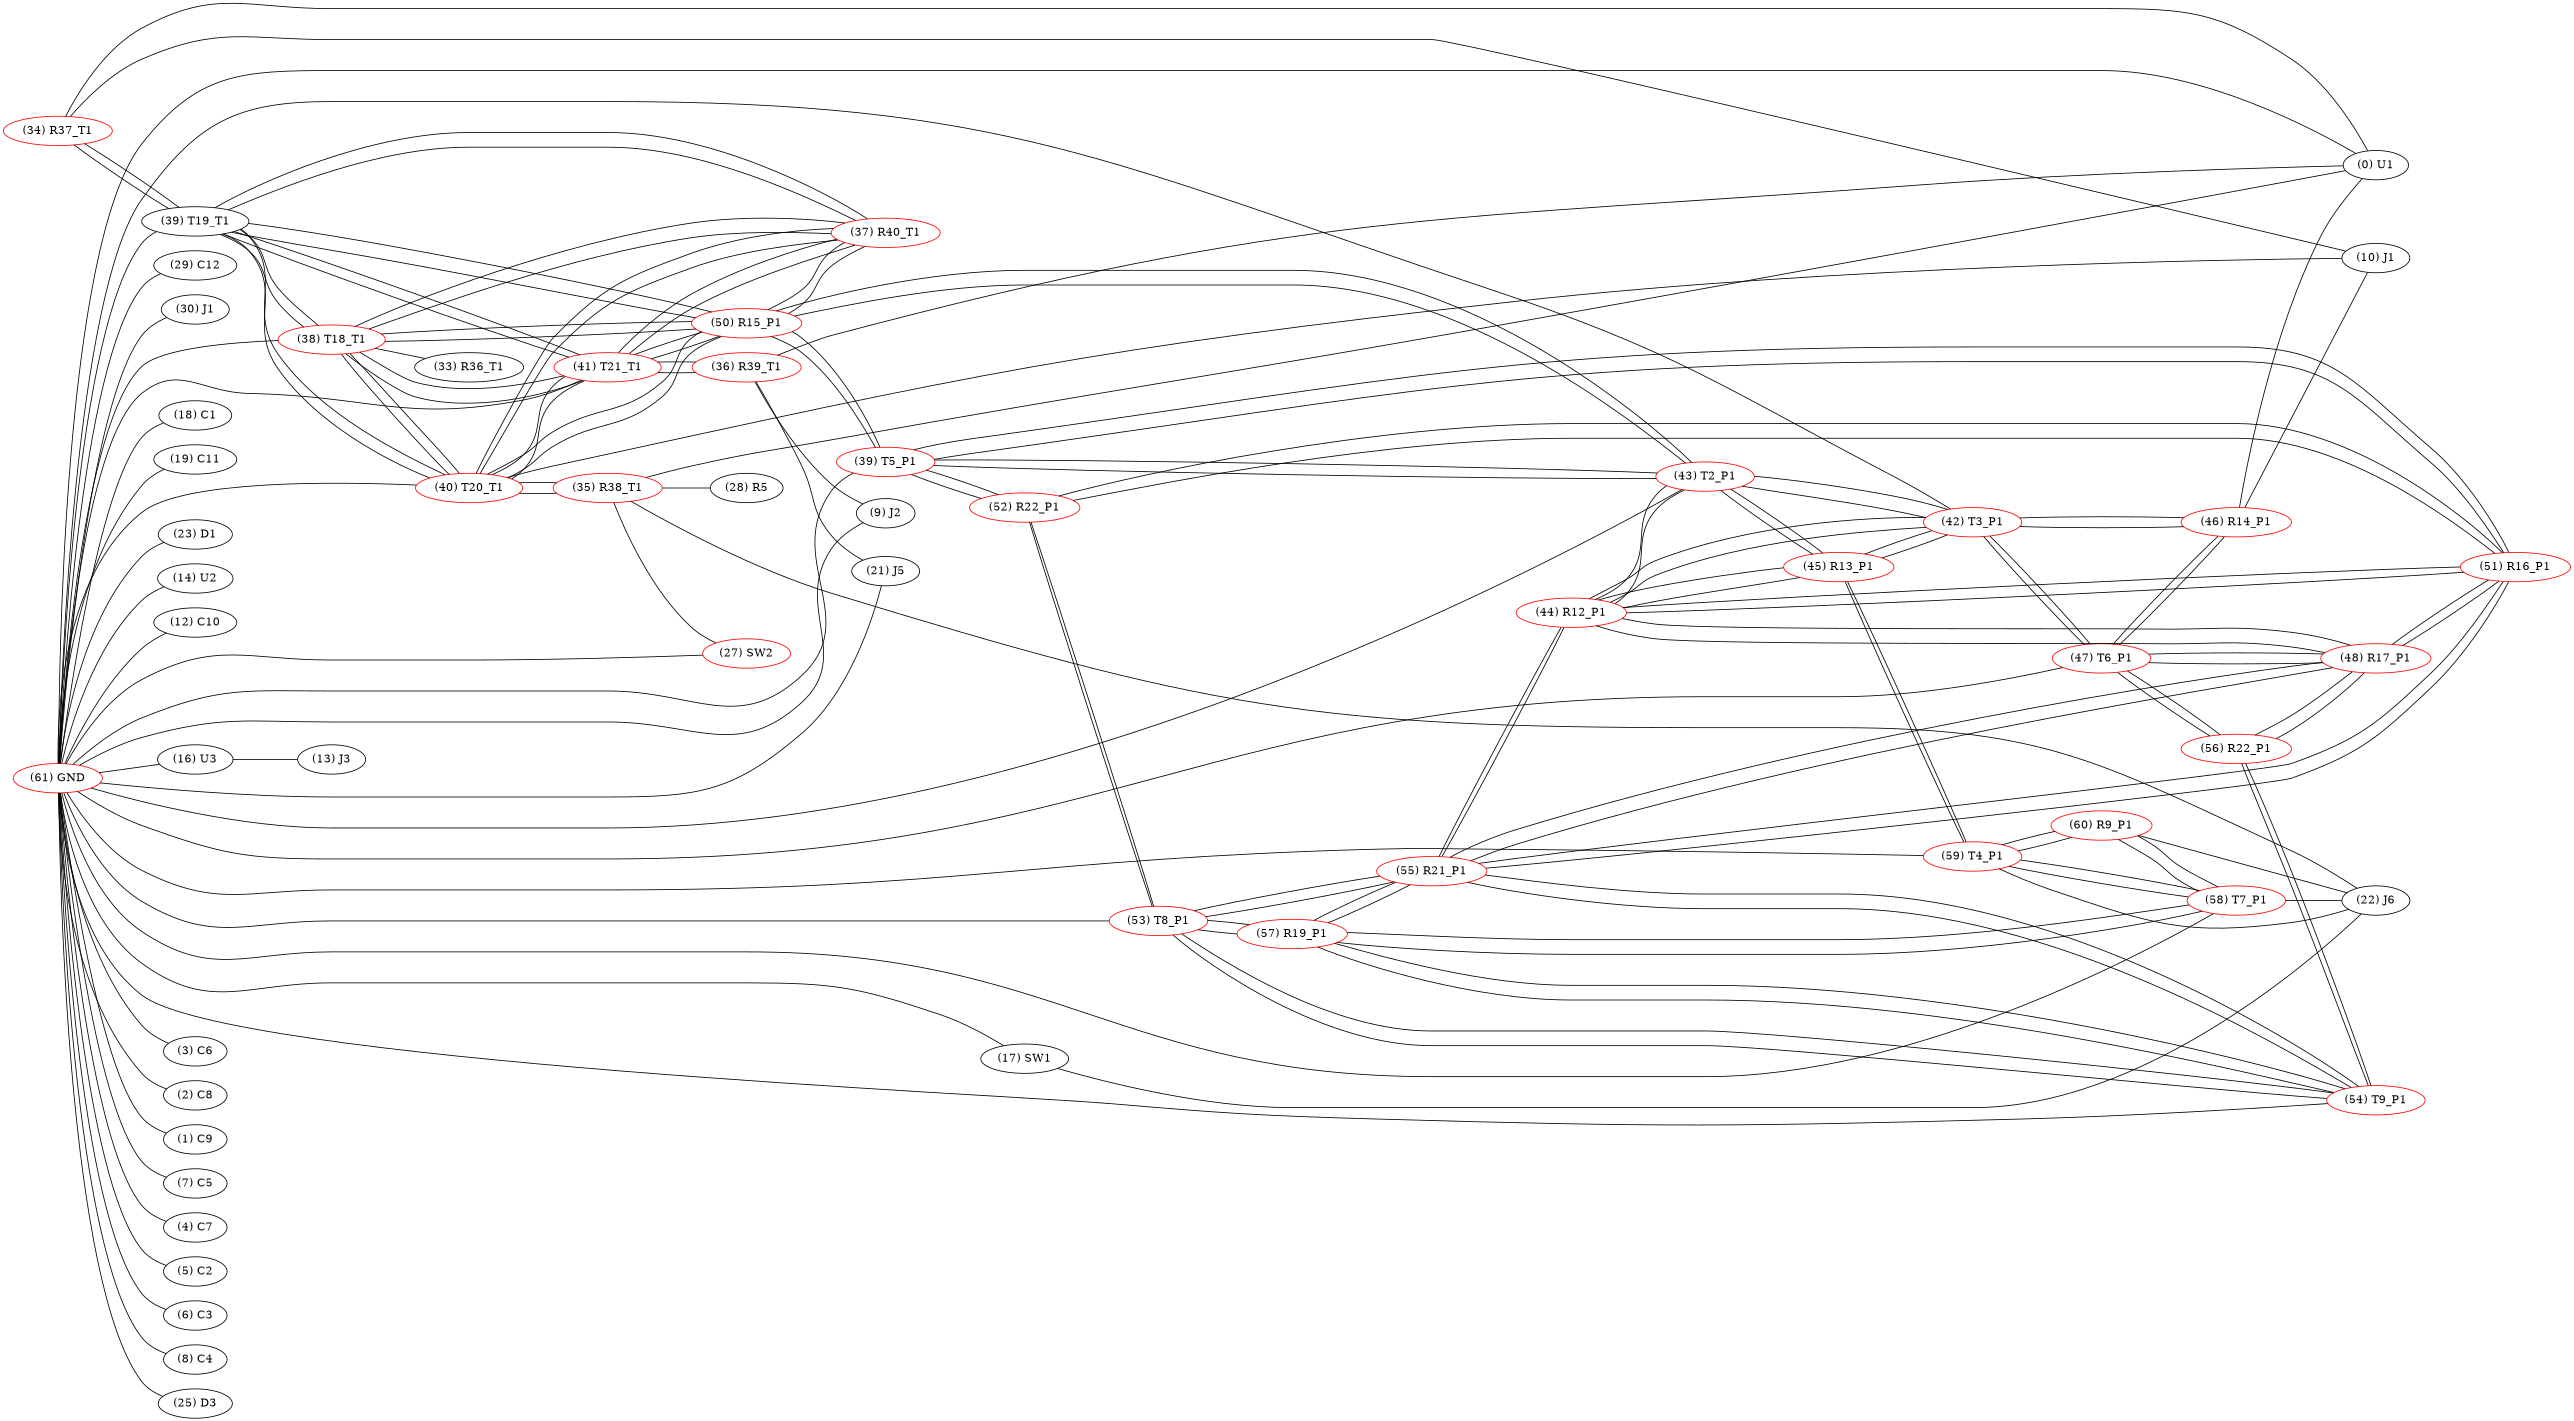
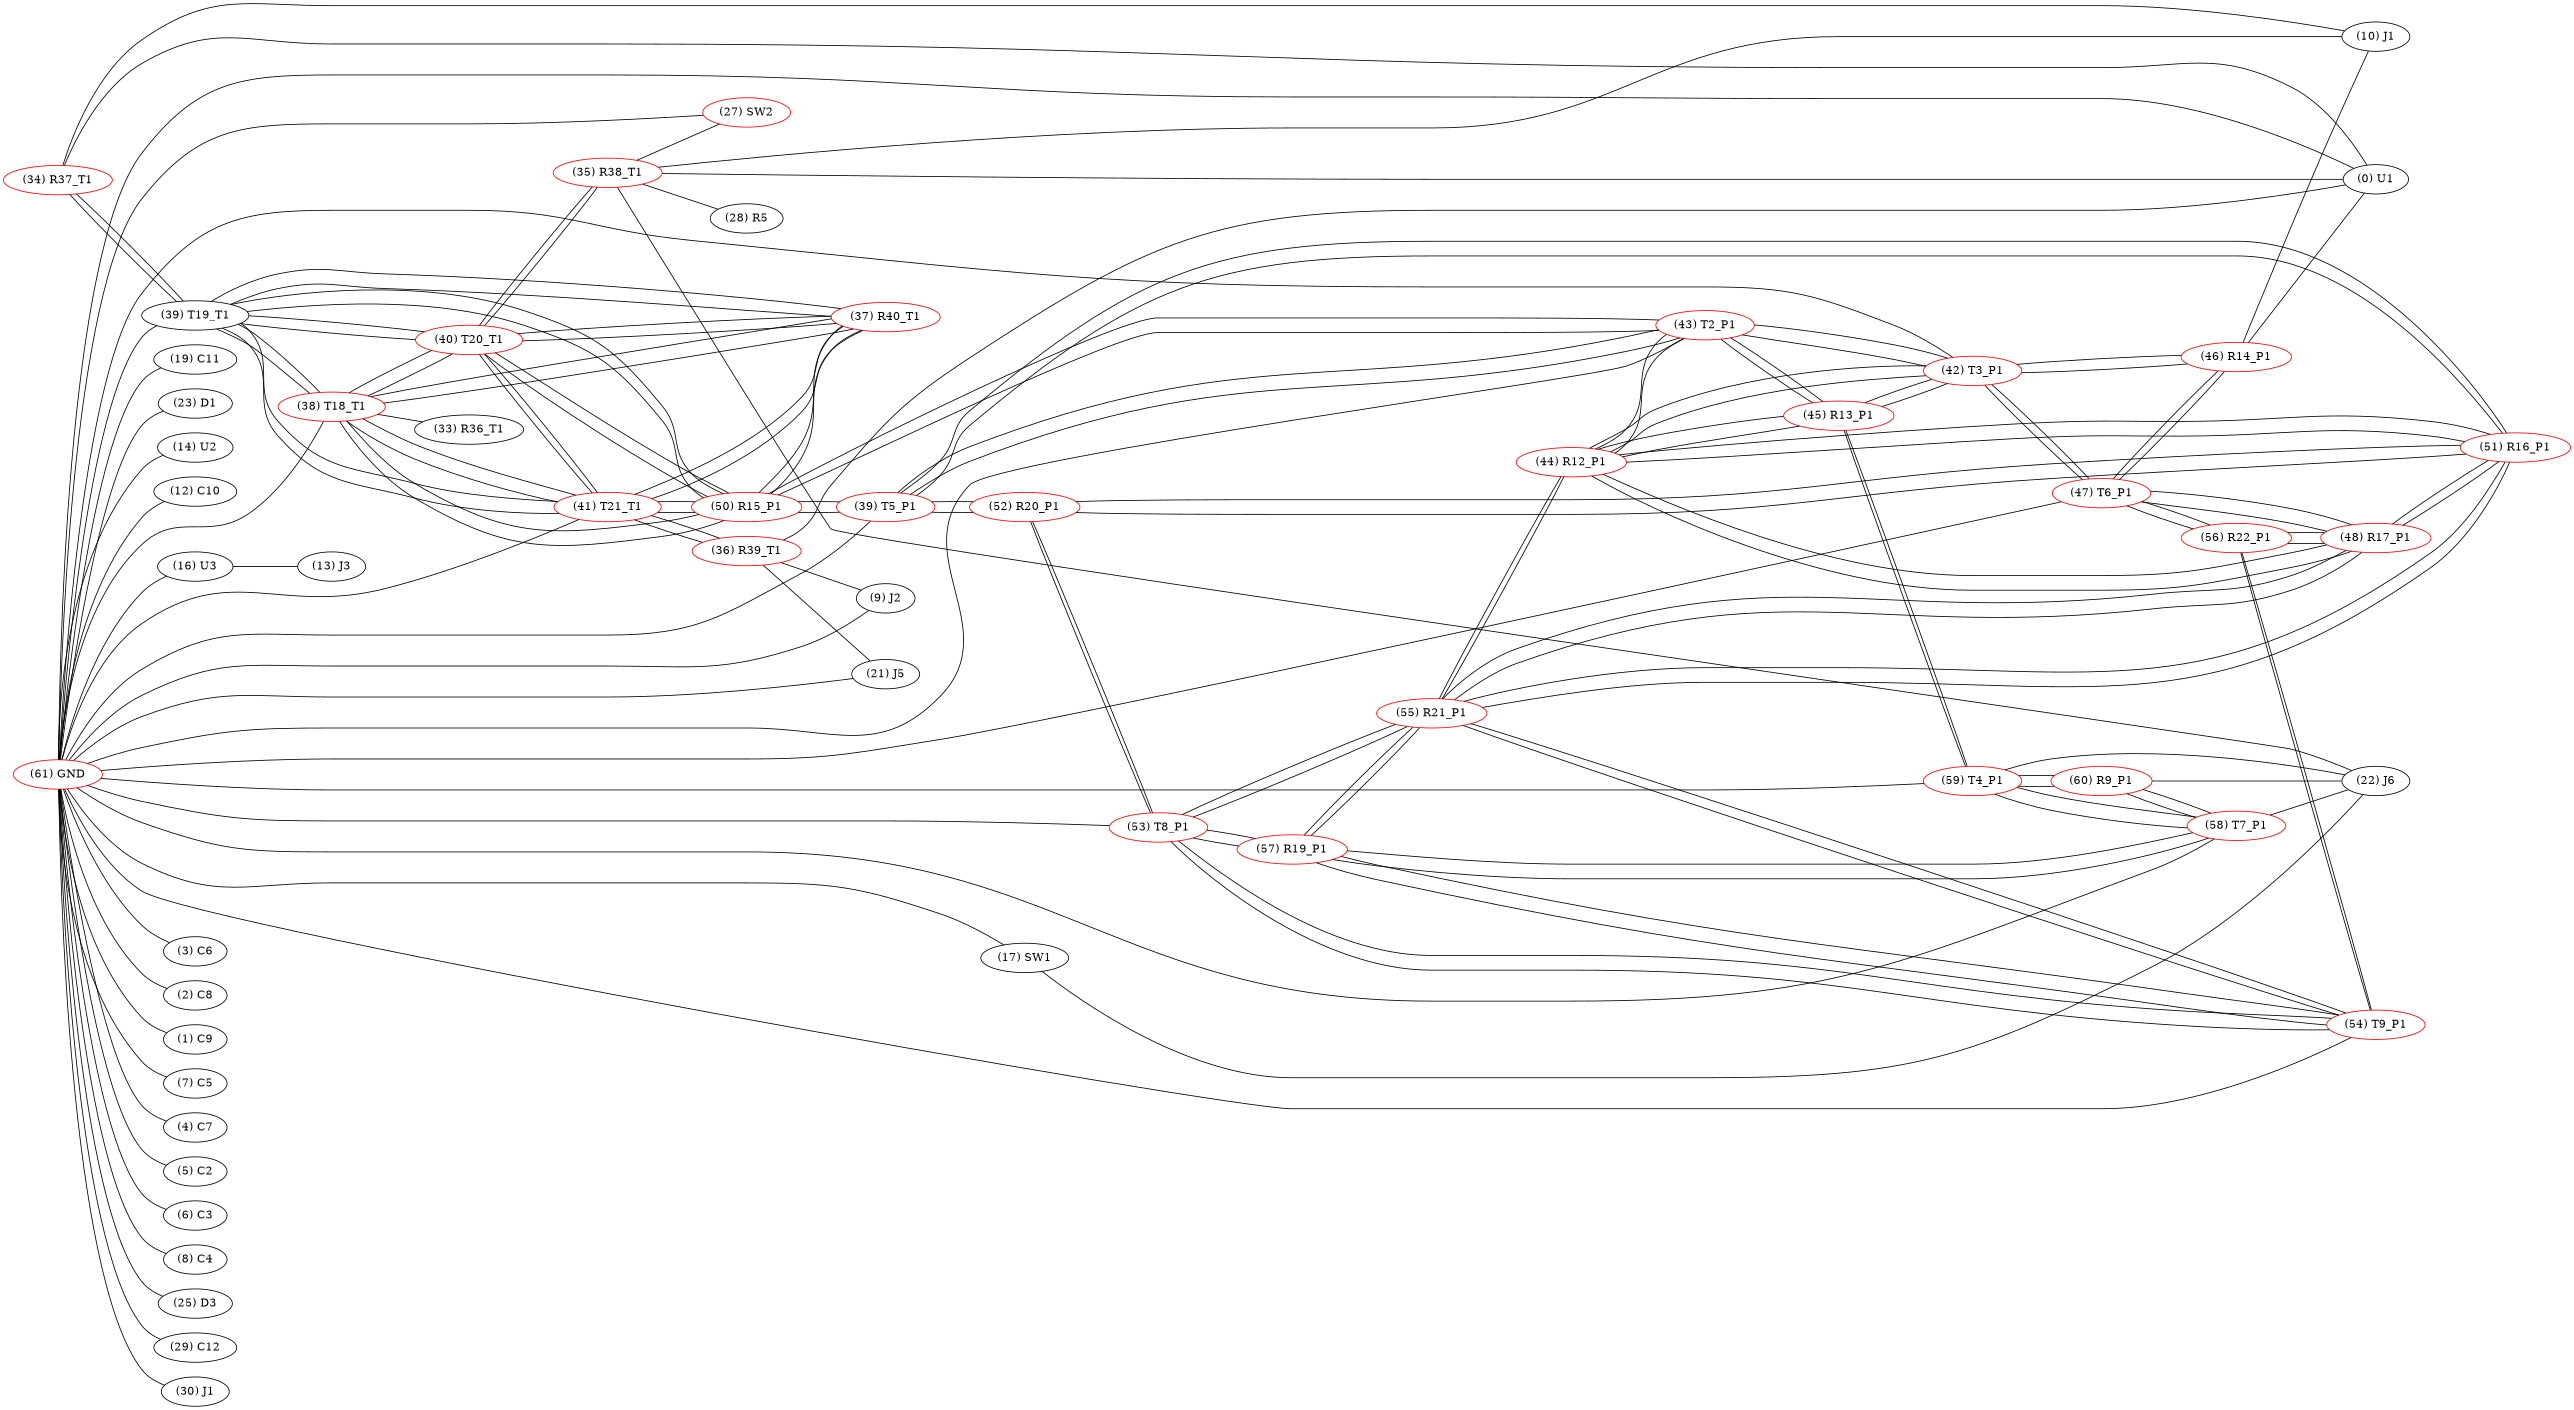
edge "(10) J1" -- "(40) T20_T1": now "(10) J1" -- "(35) R38_T1"
node "(18) C1": removed
node "(52) R22_P1": label "(52) R22_P1" -> "(52) R20_P1"
edge "(40) T20_T1" -- "(61) GND": removed
